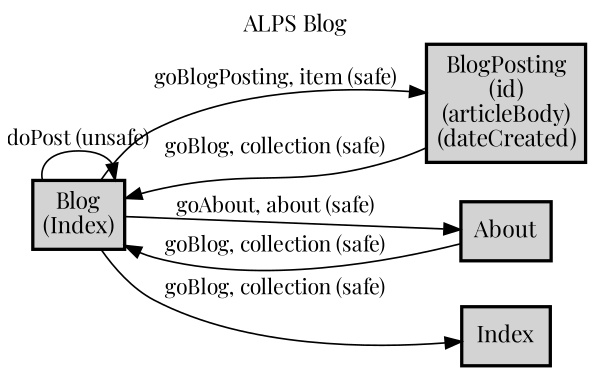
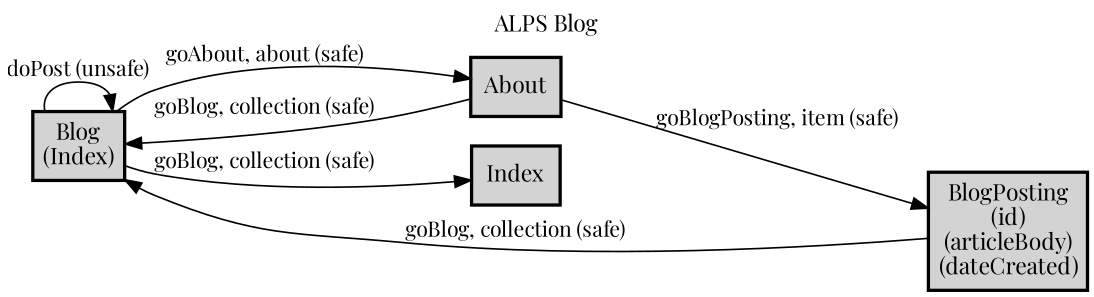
edge "Blog" -> "BlogPosting": now "About" -> "BlogPosting"
